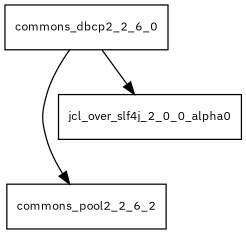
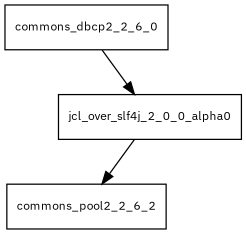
edge "commons_dbcp2_2_6_0" -> "commons_pool2_2_6_2": now "jcl_over_slf4j_2_0_0_alpha0" -> "commons_pool2_2_6_2"
